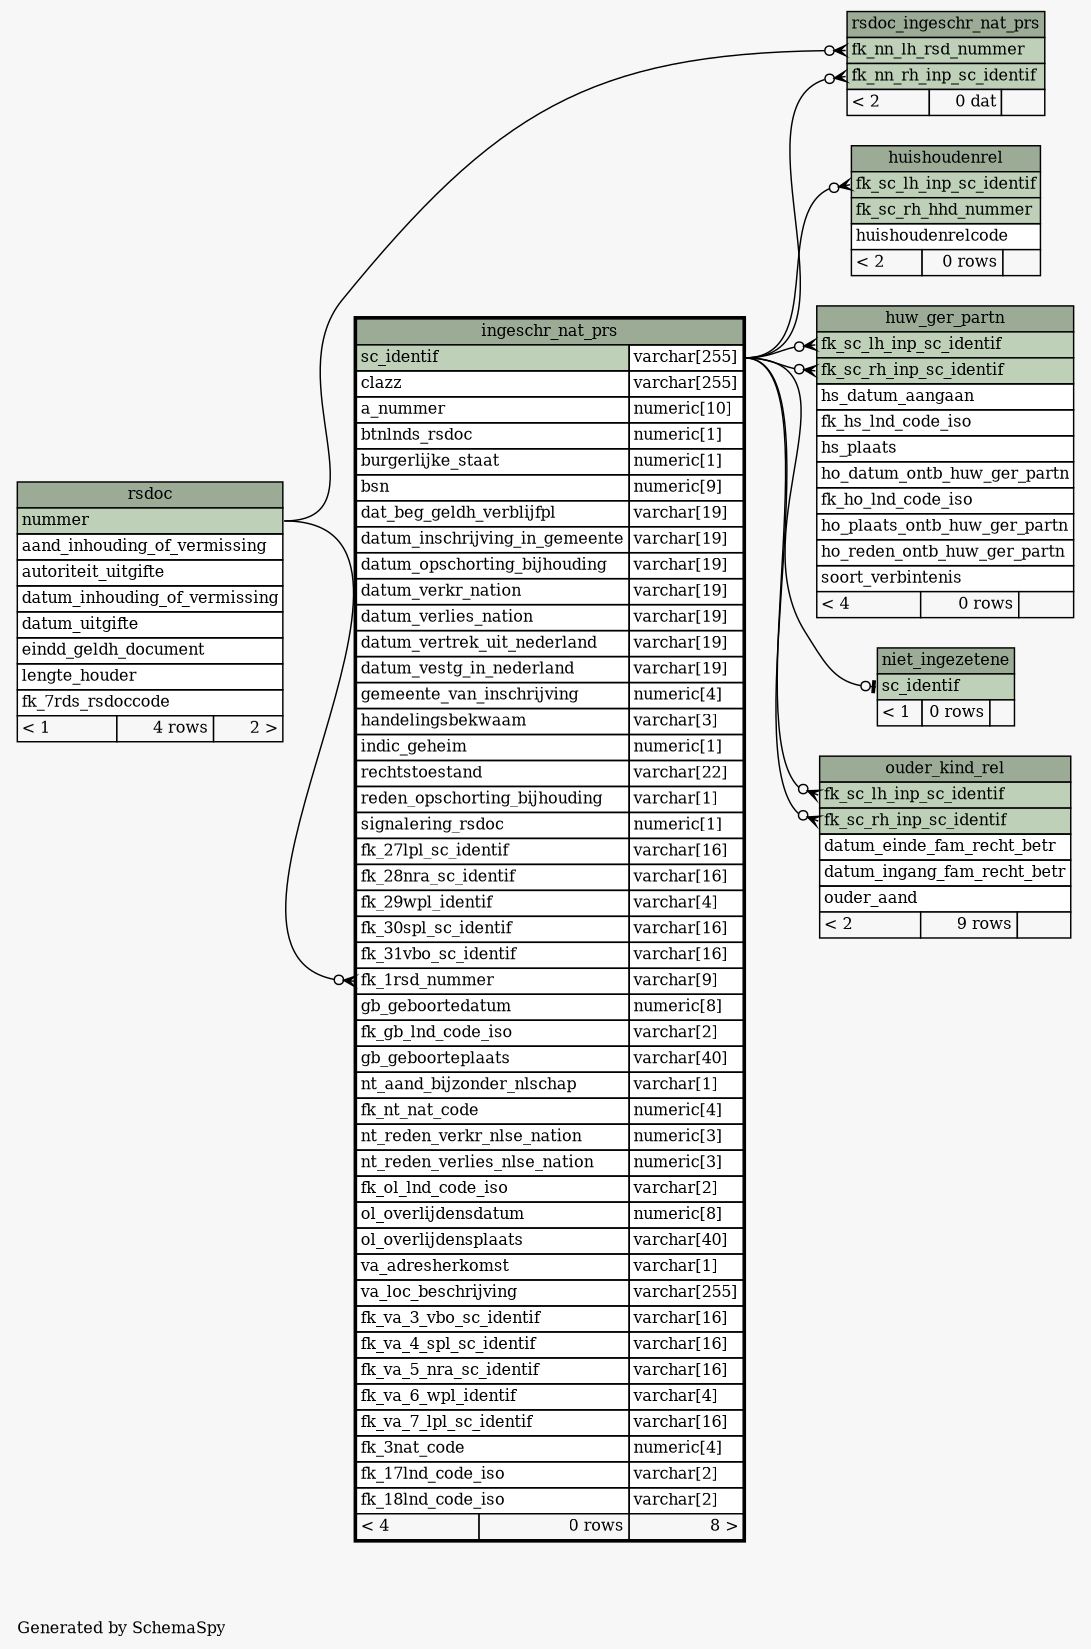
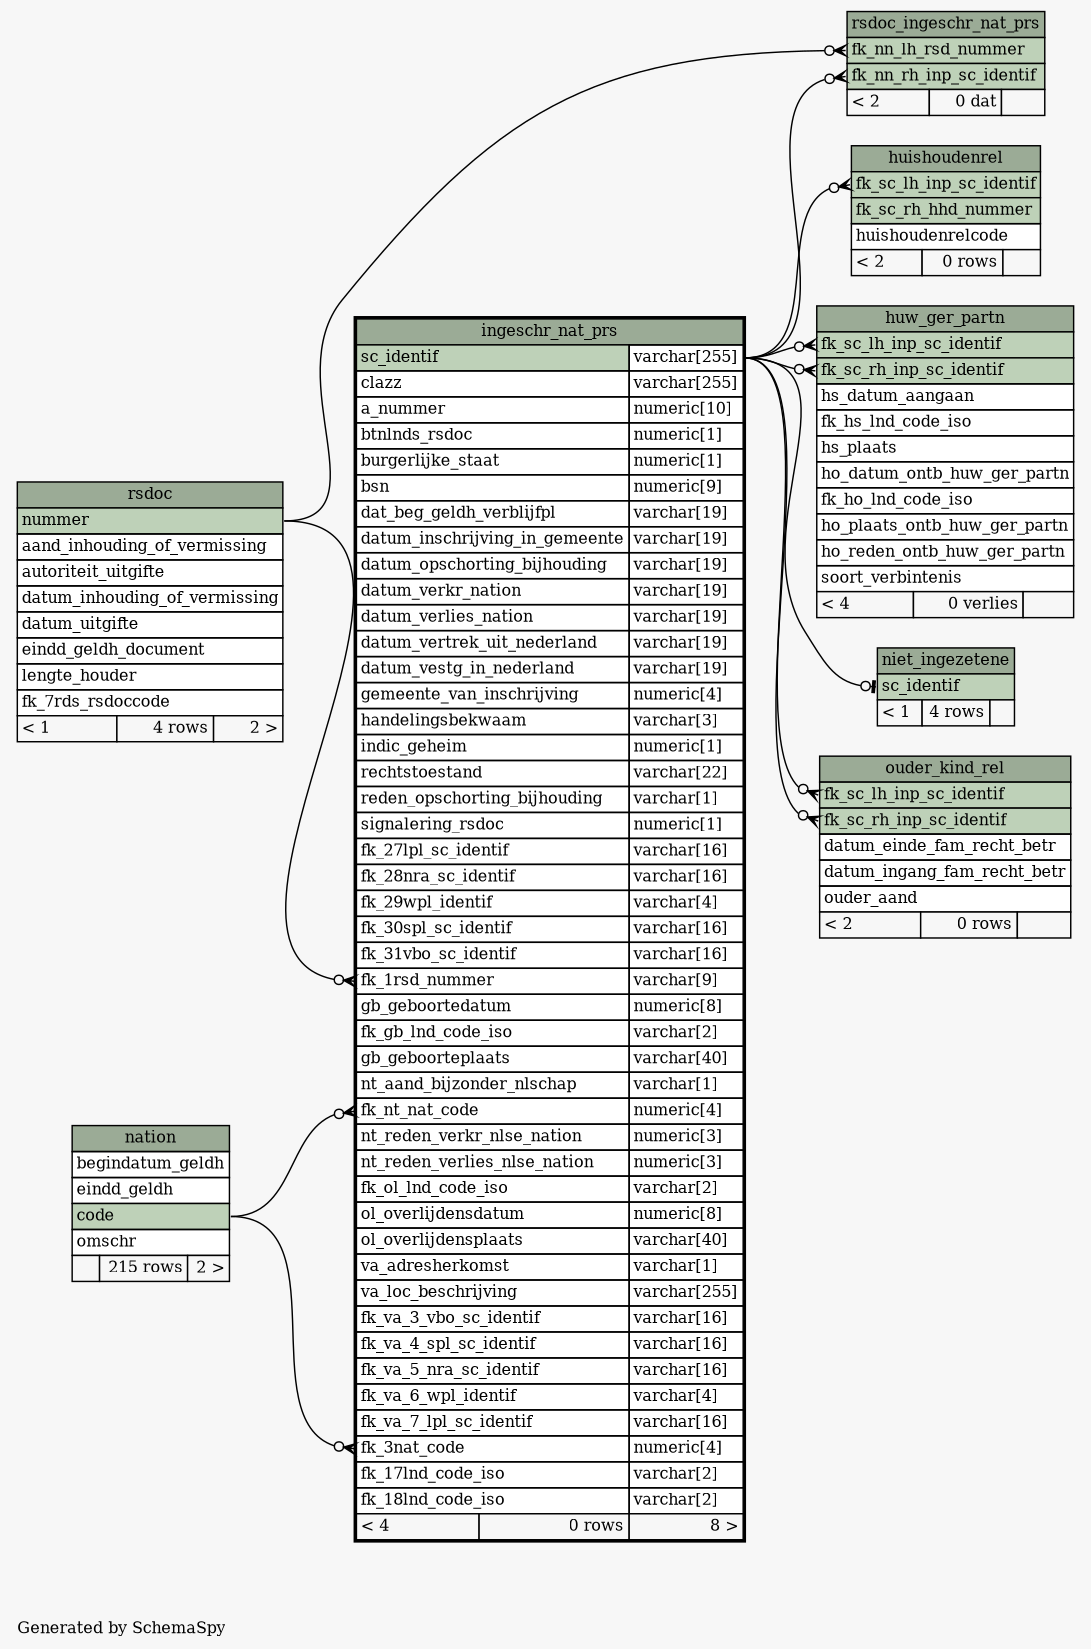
node "huw_ger_partn": text "0 rows" -> "0 verlies"
node "niet_ingezetene": text "0 rows" -> "4 rows"
node "ouder_kind_rel": text "9 rows" -> "0 rows"
node "nation": added
